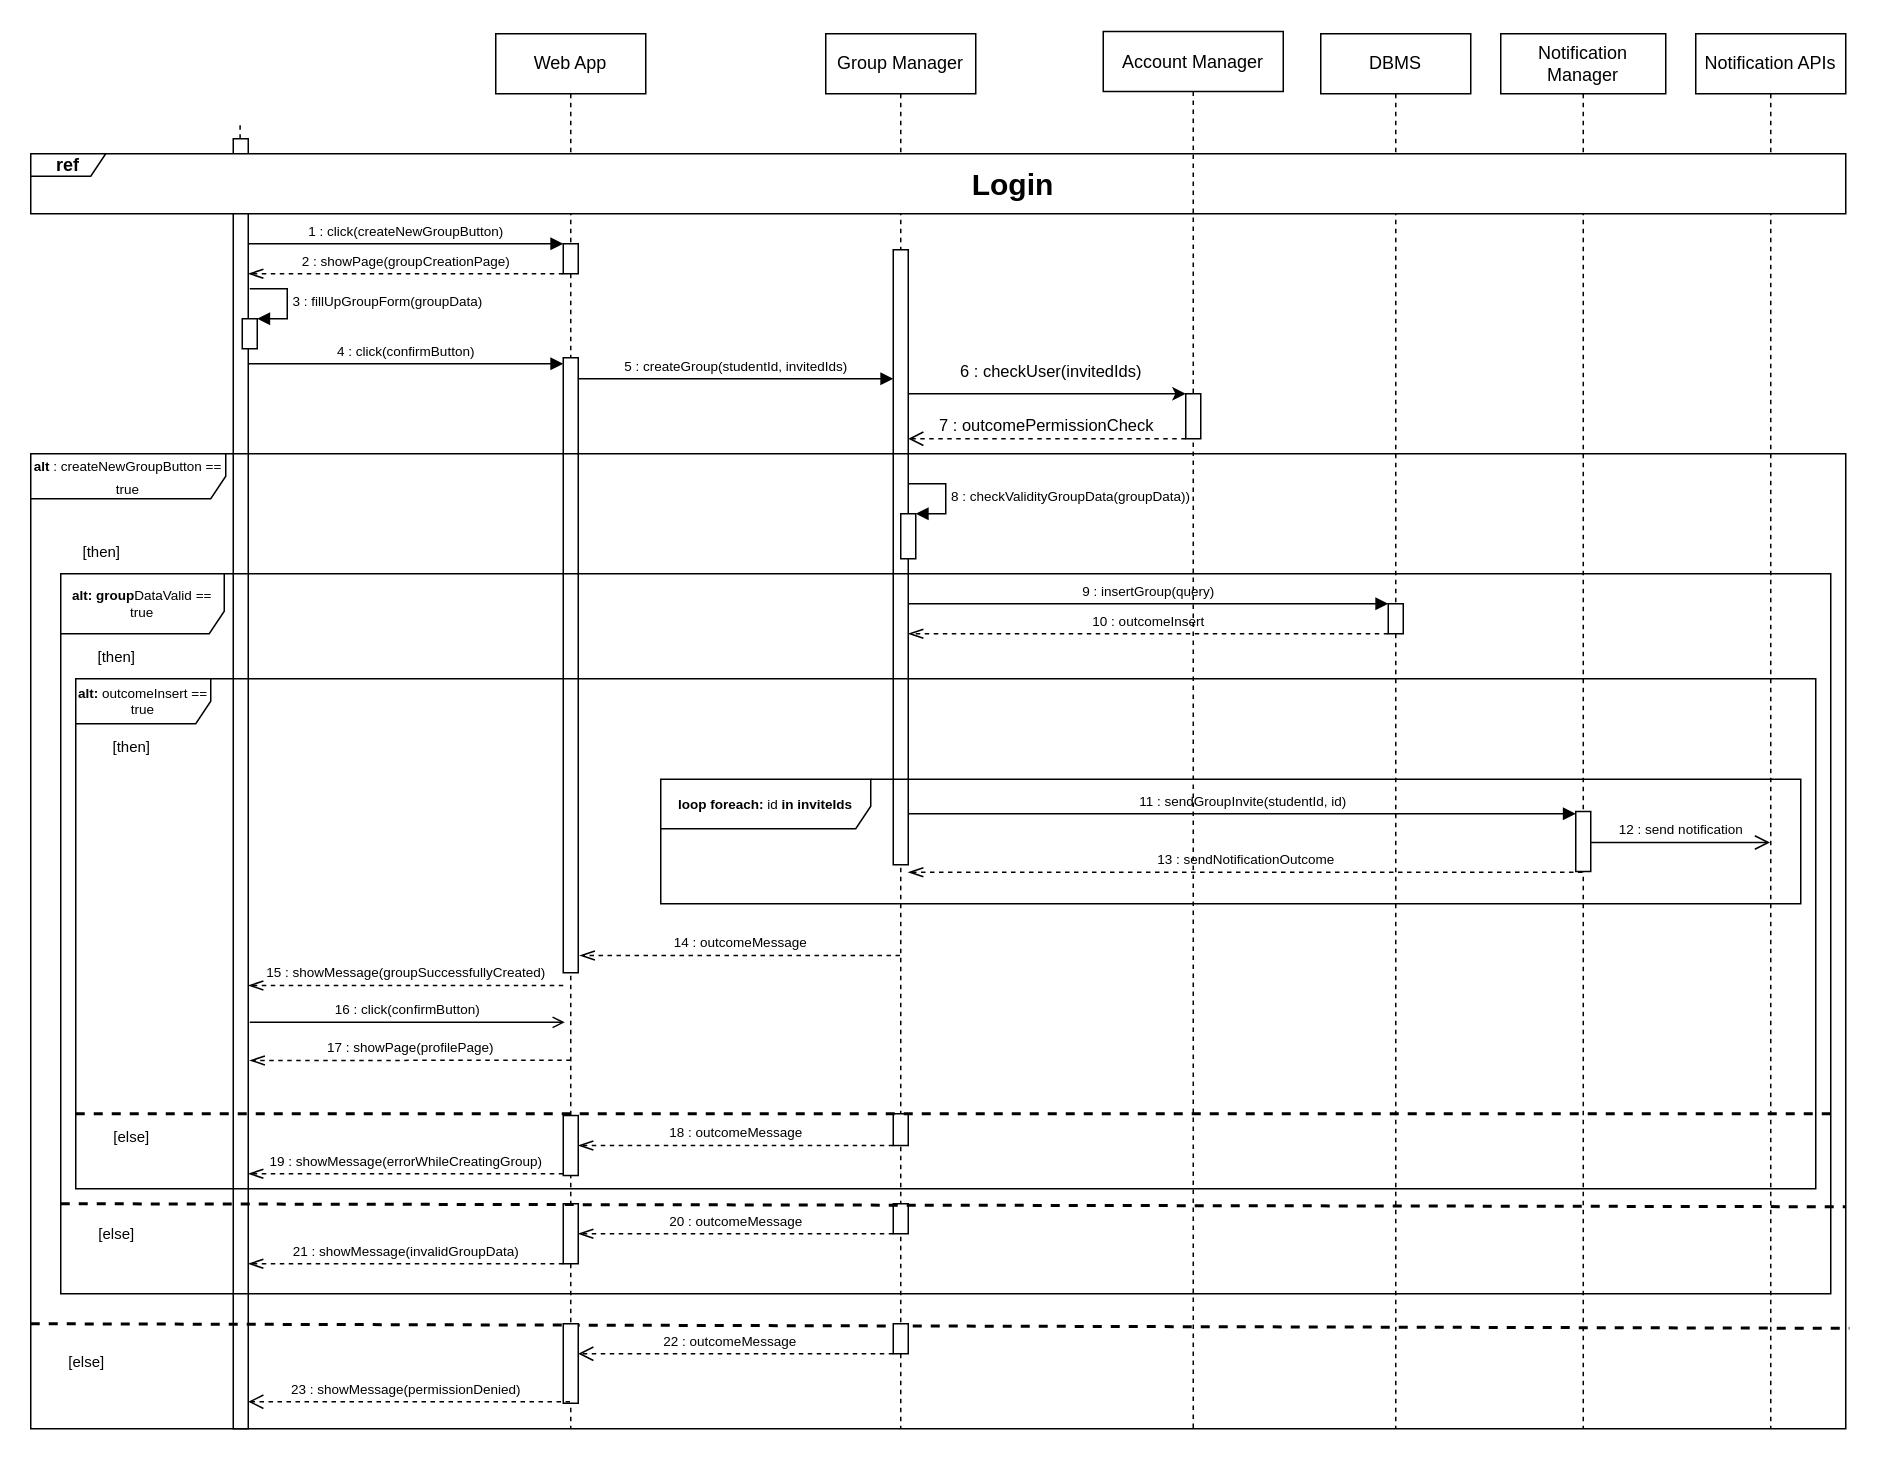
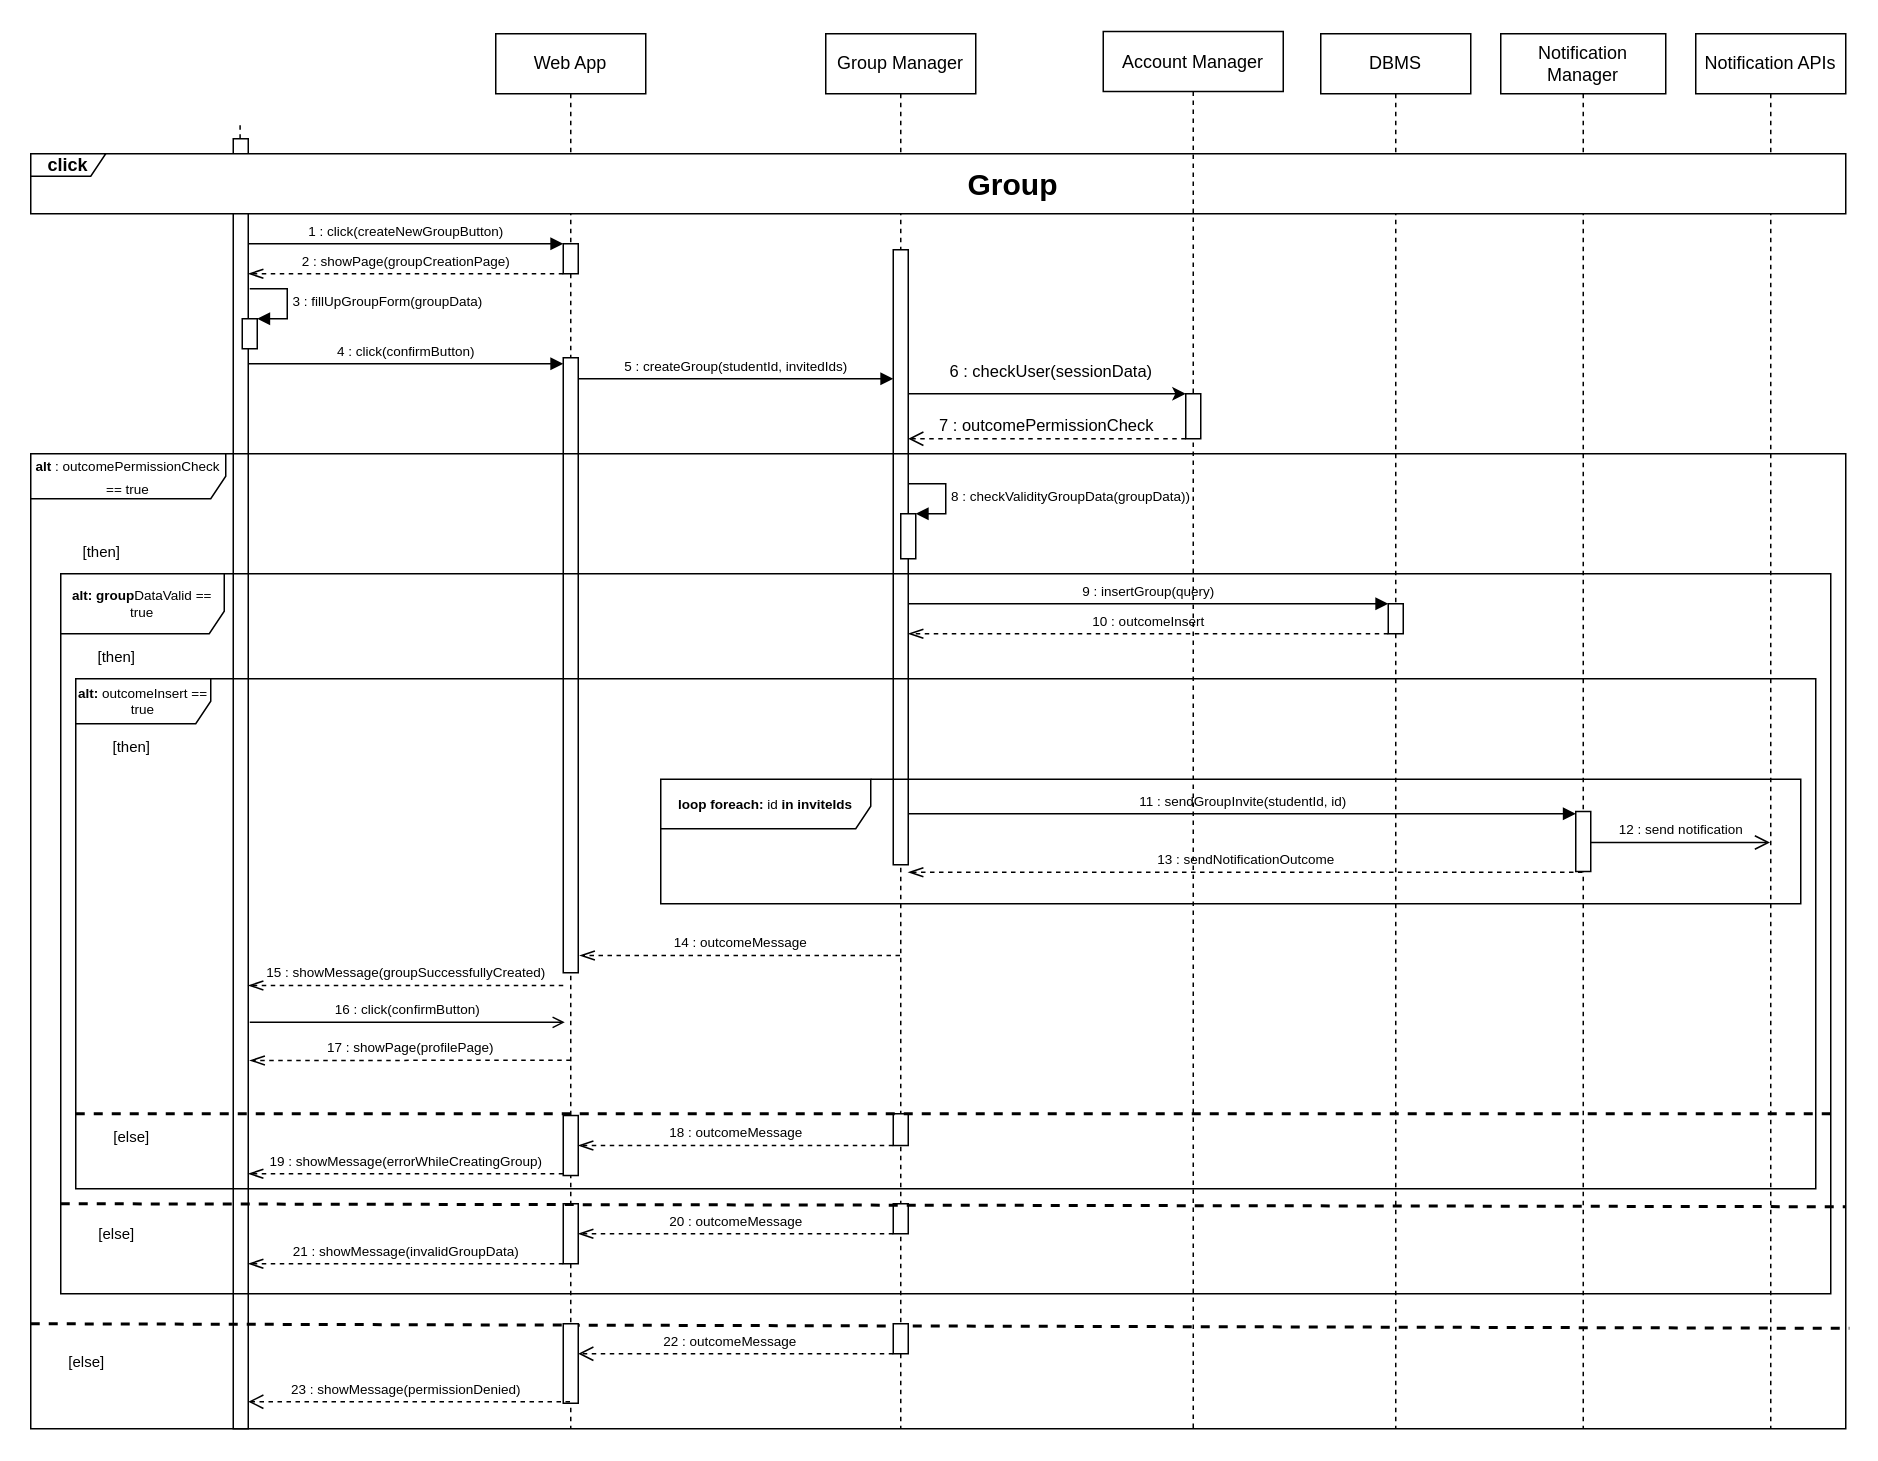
node "ref": label "ref" -> "click"
node "Login": label "Login" -> "Group"
node "6 : checkUser(invitedIds)": label "6 : checkUser(invitedIds)" -> "6 : checkUser(sessionData)"
node "alt : createNewGroupButton == true": label "alt : createNewGroupButton == true" -> "alt : outcomePermissionCheck == true"
